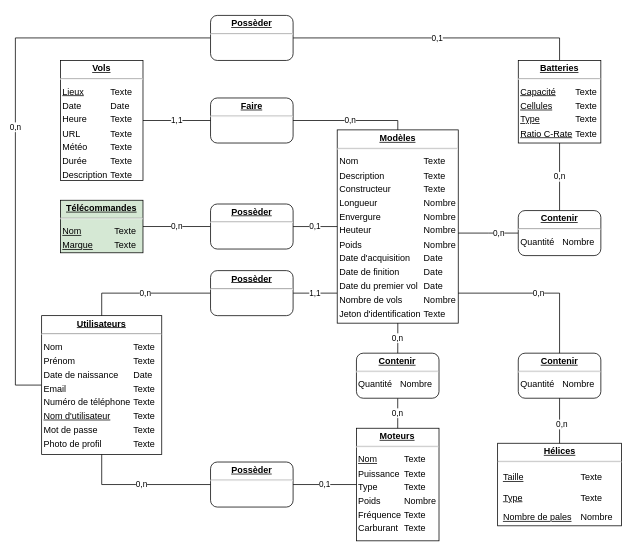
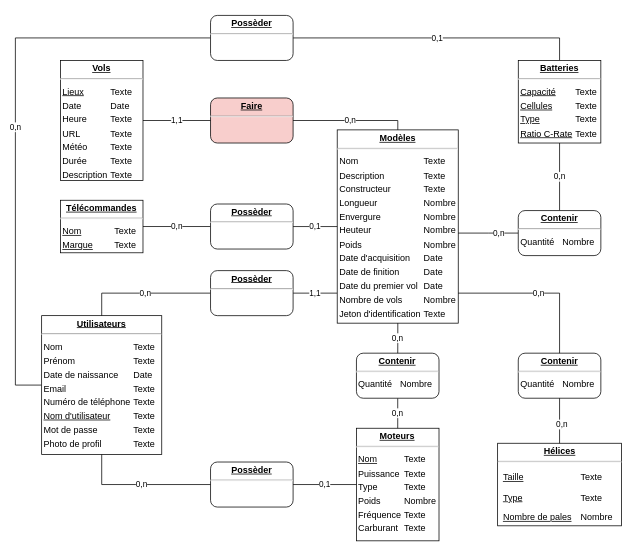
node "Faire": fillcolor #ffffff -> #f8cecc
node "Télécommandes Nom Texte Marque Texte": fillcolor #d5e8d4 -> #ffffff
